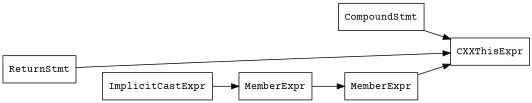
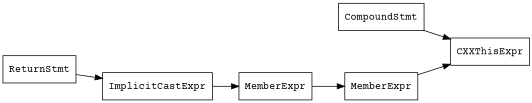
edge "ReturnStmt" -> "CXXThisExpr": now "ReturnStmt" -> "ImplicitCastExpr"
